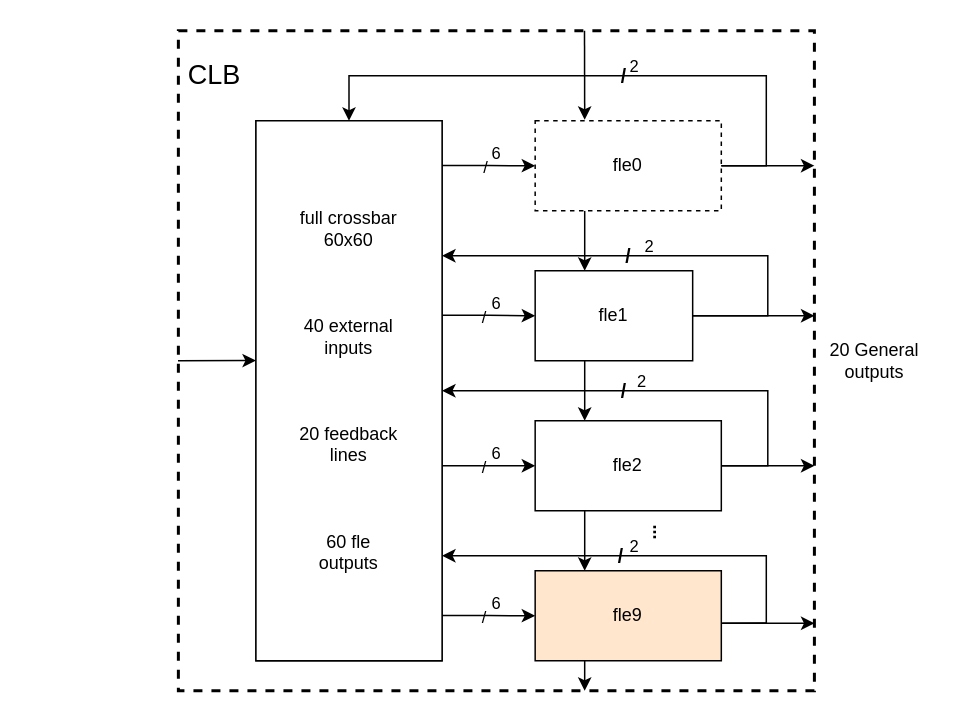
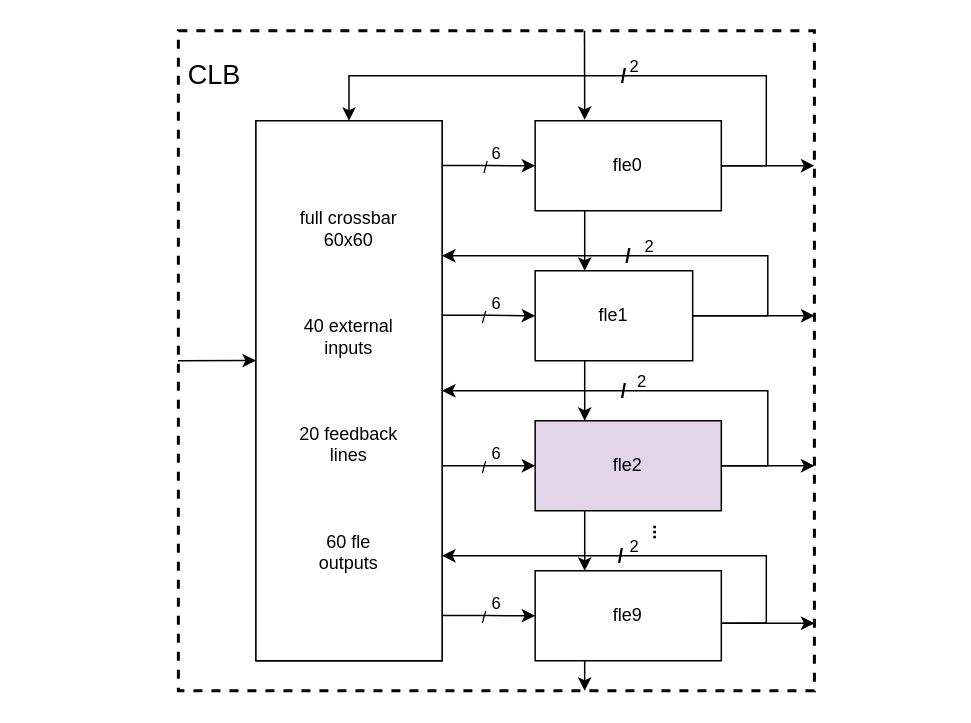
node "fle0": style dashed -> solid
node "20 General outputs": removed
node "fle2": fillcolor #ffffff -> #e1d5e7
node "fle9": fillcolor #ffe6cc -> #ffffff
